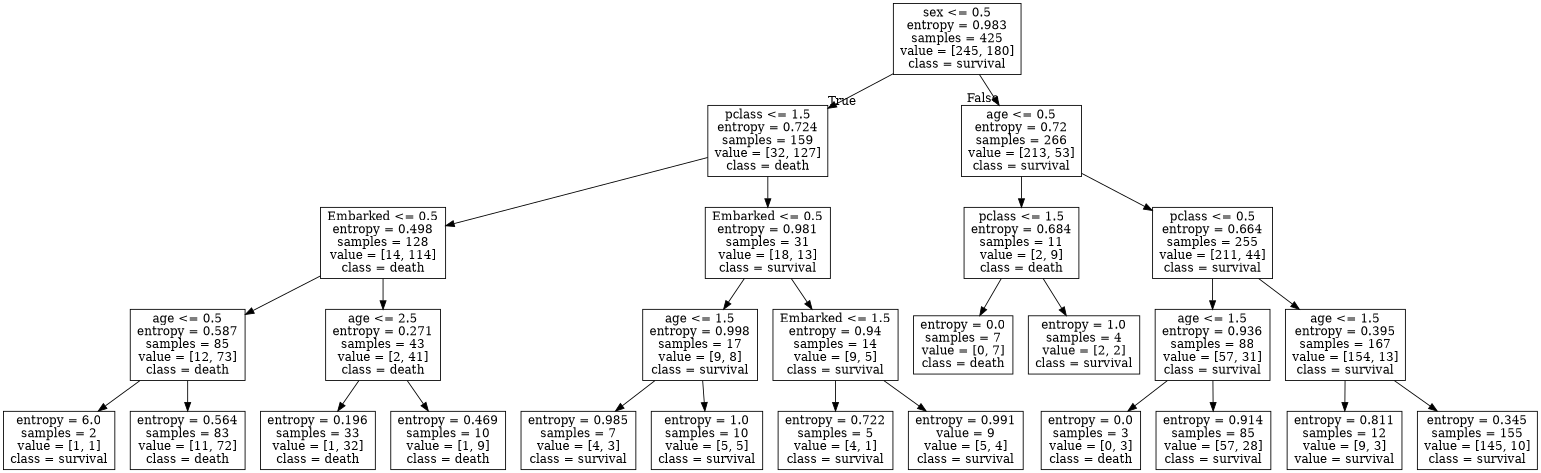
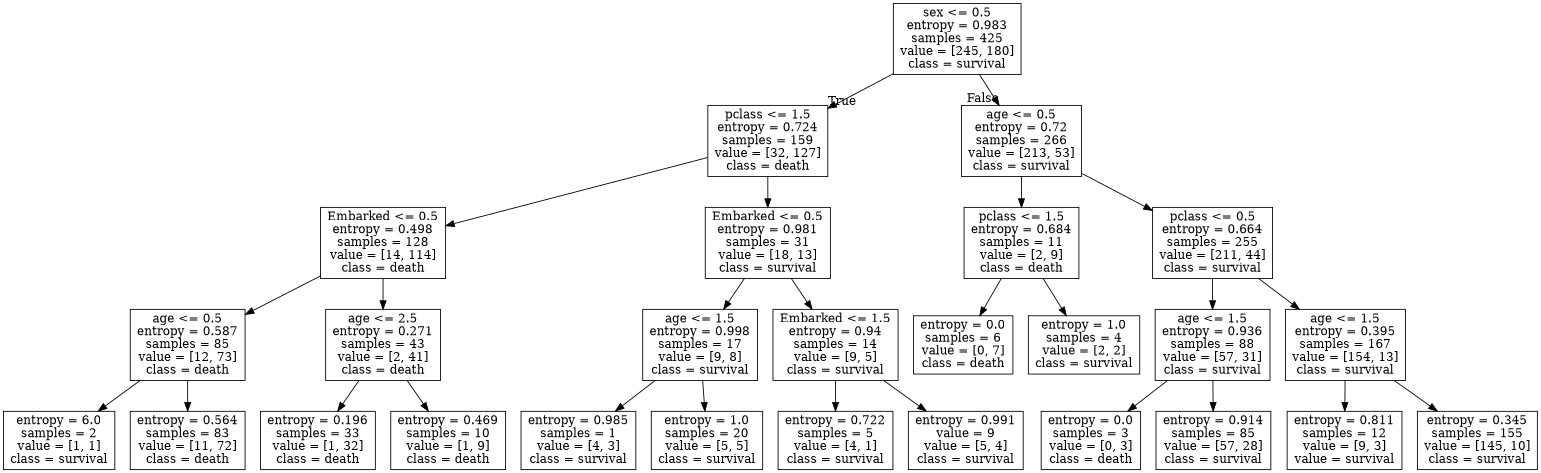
node "entropy = 0.0 samples = 7 value = [0, 7] class = death": label "entropy = 0.0 samples = 7 value = [0, 7] class = death" -> "entropy = 0.0 samples = 6 value = [0, 7] class = death"
node "entropy = 0.985 samples = 7 value = [4, 3] class = survival": label "entropy = 0.985 samples = 7 value = [4, 3] class = survival" -> "entropy = 0.985 samples = 1 value = [4, 3] class = survival"
node "entropy = 1.0 samples = 10 value = [5, 5] class = survival": label "entropy = 1.0 samples = 10 value = [5, 5] class = survival" -> "entropy = 1.0 samples = 20 value = [5, 5] class = survival"
